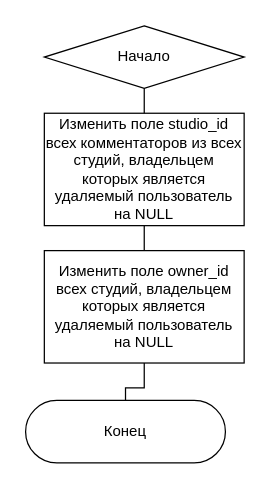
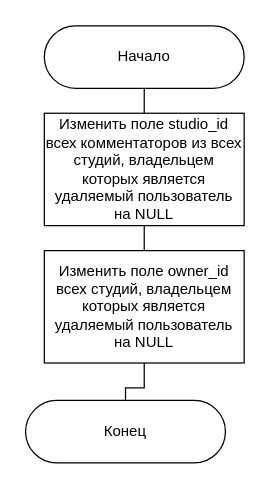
node "Начало": shape diamond -> rounded rectangle
